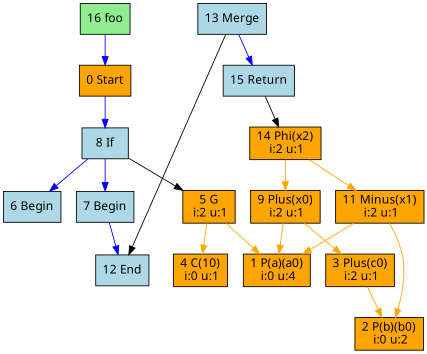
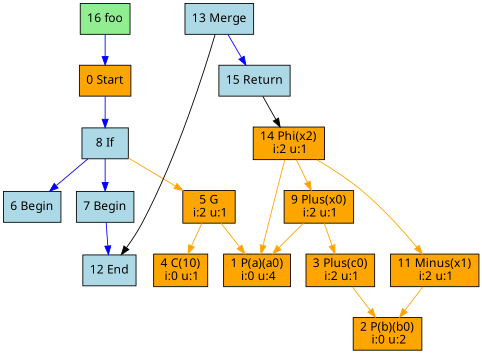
edge "8 If" -> "5 G i:2 u:1": color black -> orange
edge "11 Minus(x1) i:2 u:1" -> "1 P(a)(a0) i:0 u:4": now "14 Phi(x2) i:2 u:1" -> "1 P(a)(a0) i:0 u:4"
